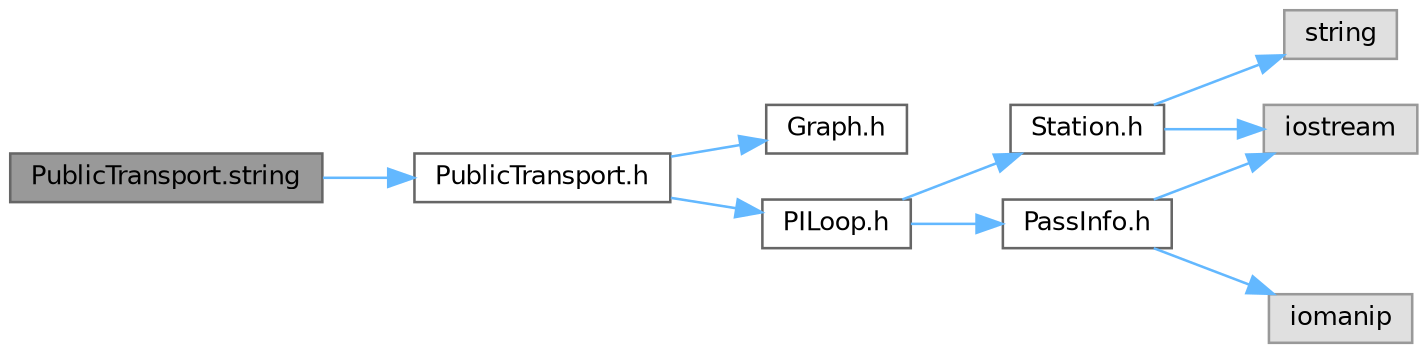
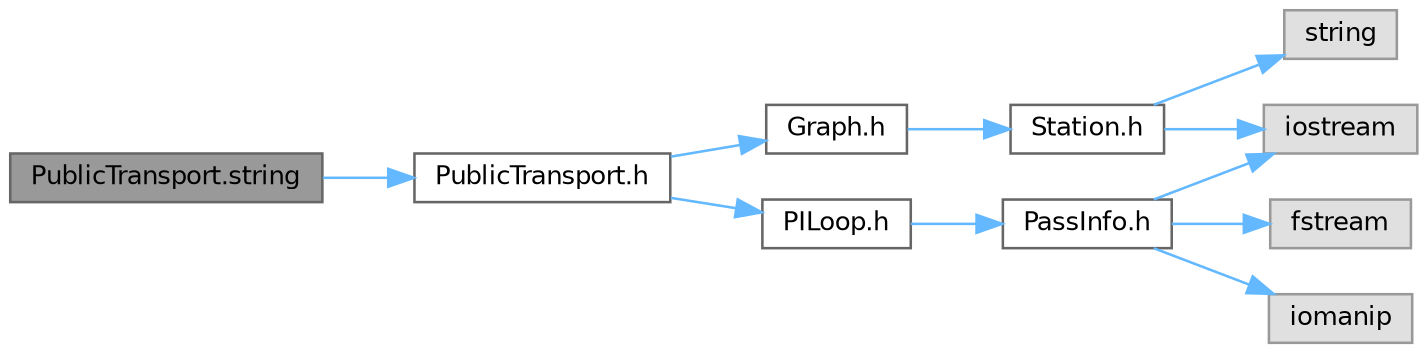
edge "PILoop.h" -> "Station.h": now "Graph.h" -> "Station.h"
node "fstream": added
